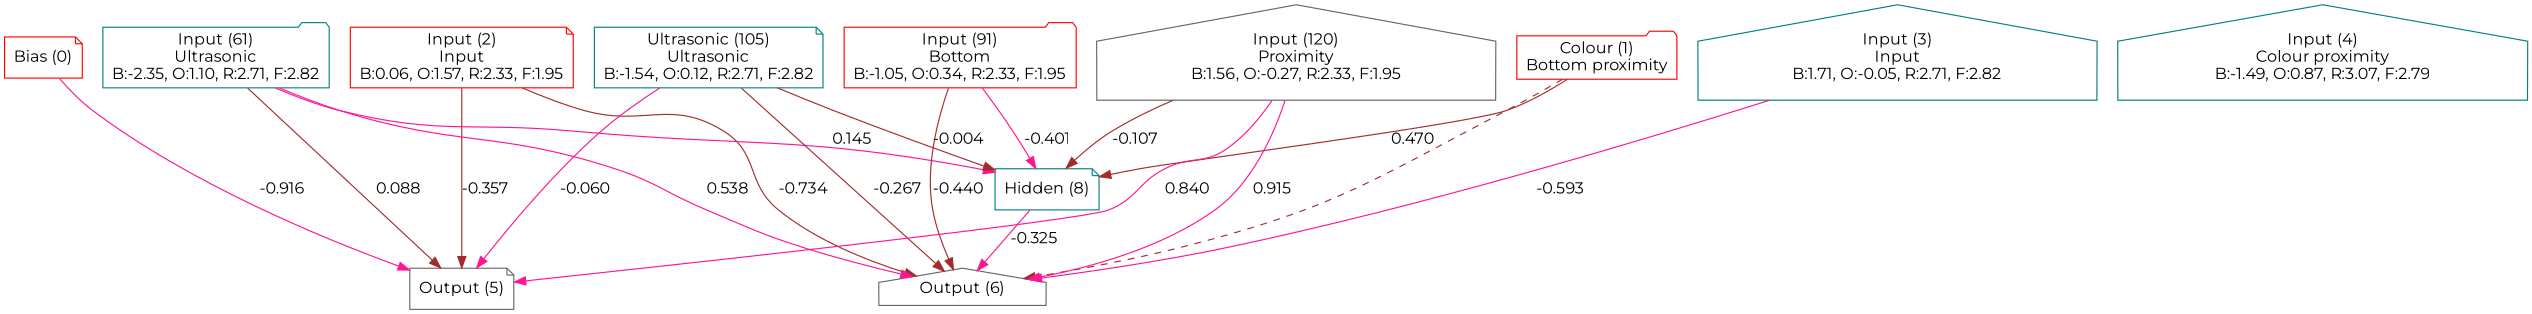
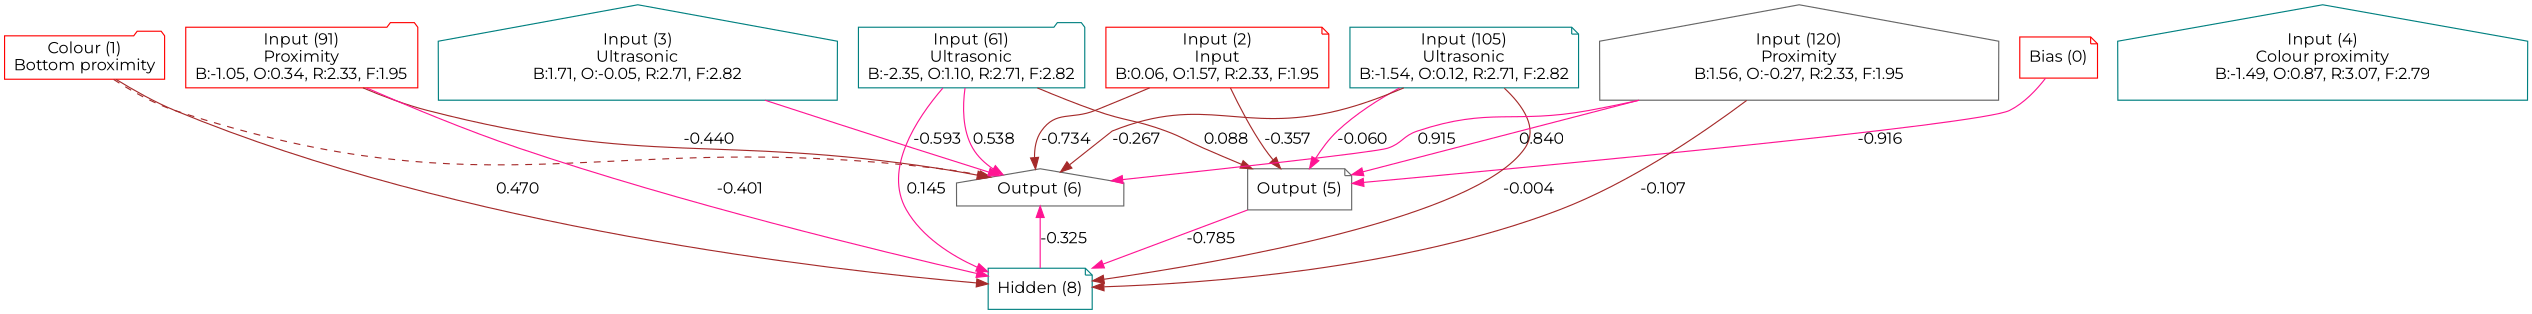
node "Ultrasonic (105) Ultrasonic B:-1.54, O:0.12, R:2.71, F:2.82": label "Ultrasonic (105) Ultrasonic B:-1.54, O:0.12, R:2.71, F:2.82" -> "Input (105) Ultrasonic B:-1.54, O:0.12, R:2.71, F:2.82"
node "Input (91) Bottom B:-1.05, O:0.34, R:2.33, F:1.95": label "Input (91) Bottom B:-1.05, O:0.34, R:2.33, F:1.95" -> "Input (91) Proximity B:-1.05, O:0.34, R:2.33, F:1.95"
node "Input (3) Input B:1.71, O:-0.05, R:2.71, F:2.82": label "Input (3) Input B:1.71, O:-0.05, R:2.71, F:2.82" -> "Input (3) Ultrasonic B:1.71, O:-0.05, R:2.71, F:2.82"
edge "Output (5)" -> "Hidden (8)": added, label "-0.785"
